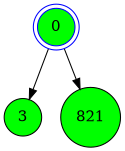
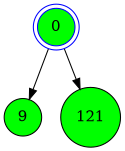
node "3": label "3" -> "9"
node "821": label "821" -> "121"
